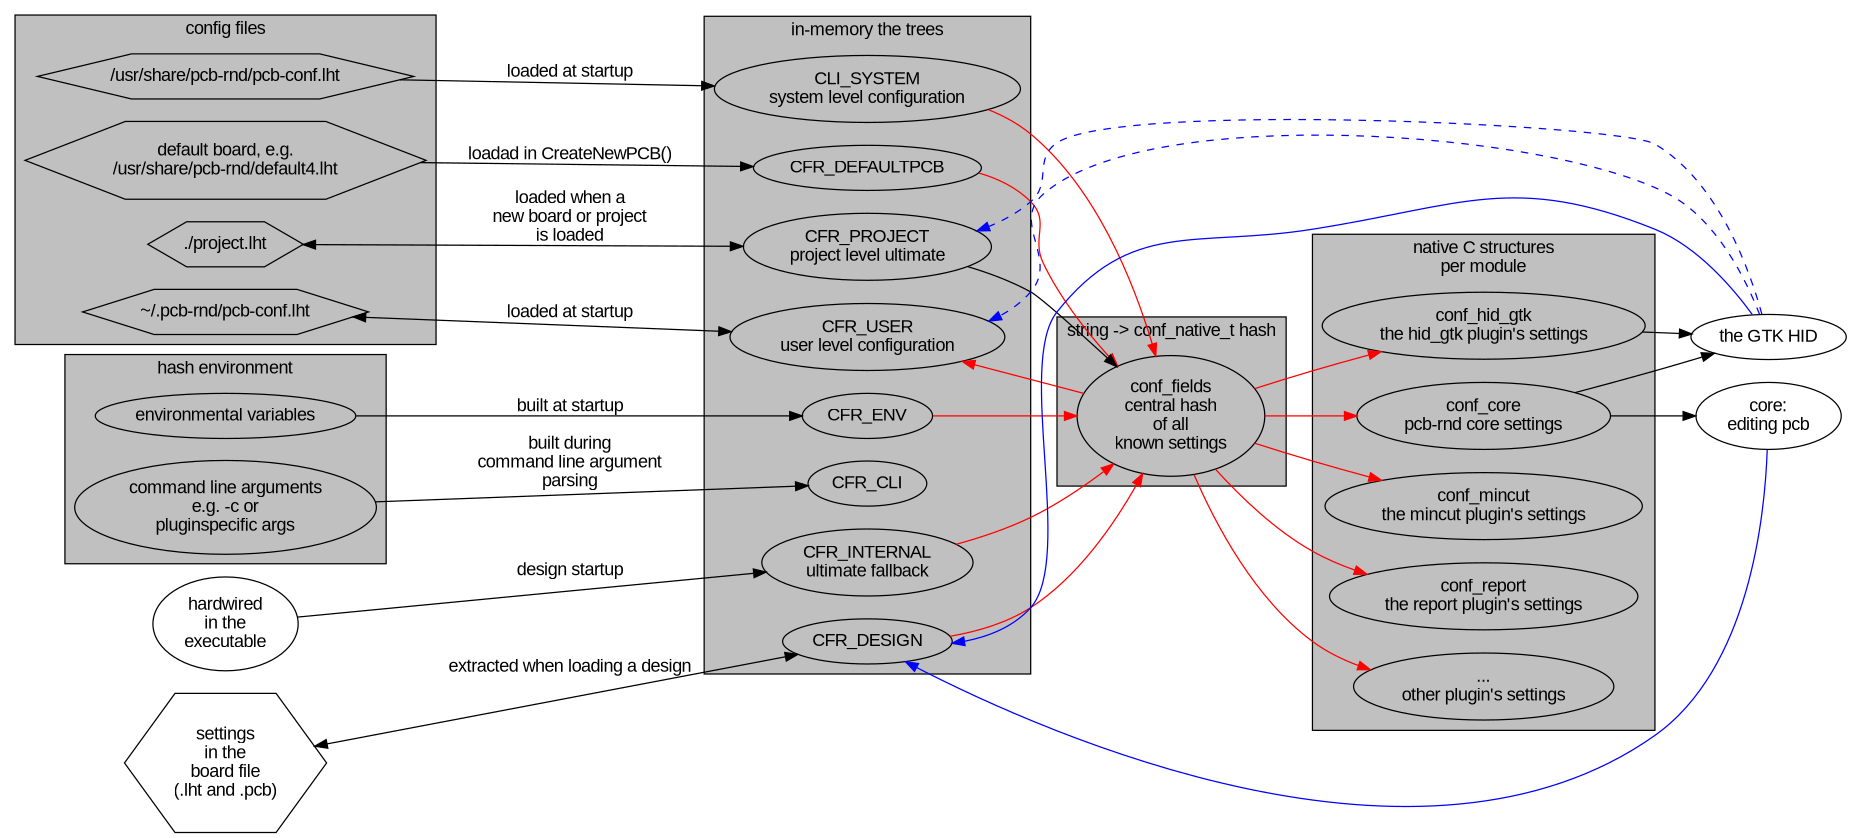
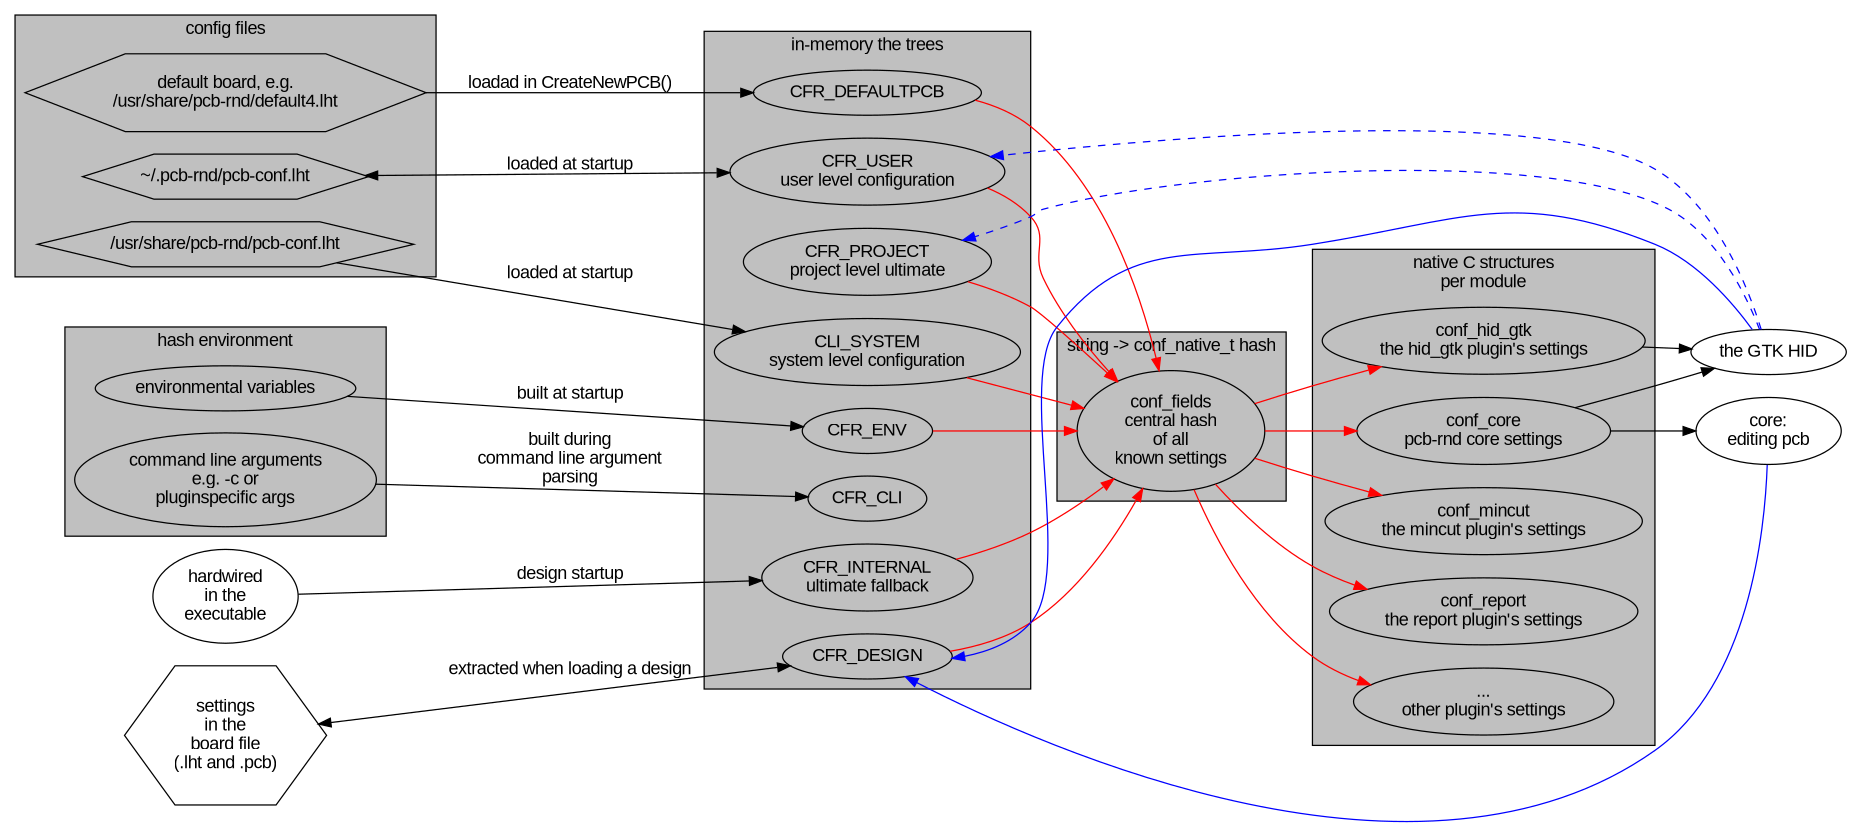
node "./project.lht": removed
edge "CFR_PROJECT project level ultimate" -> "conf_fields central hash of all known settings": color black -> red
edge "conf_fields central hash of all known settings" -> "CFR_USER user level configuration": reversed
